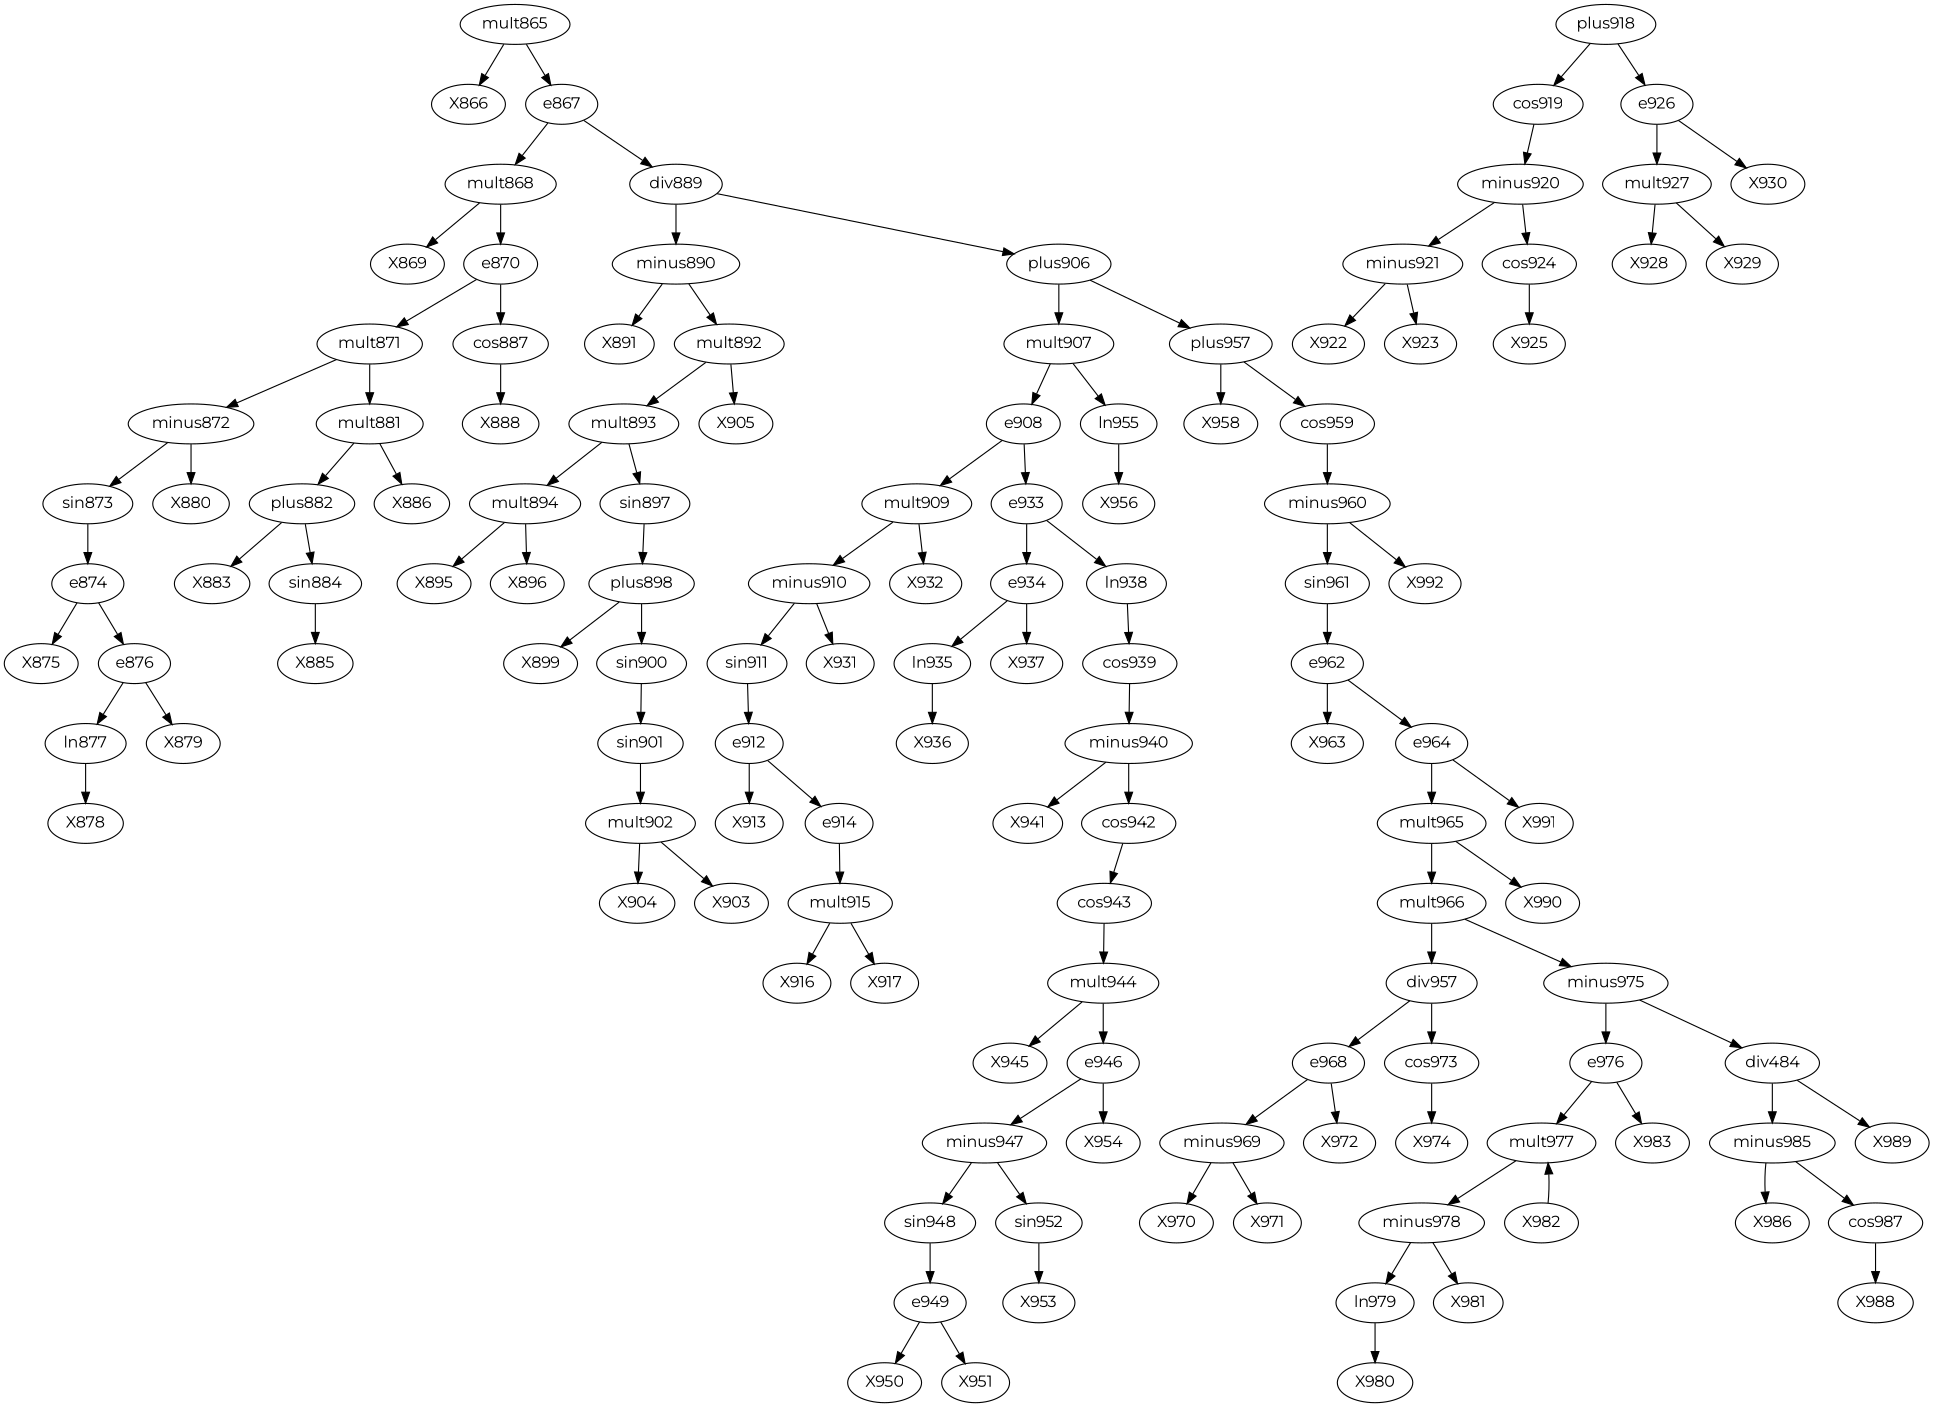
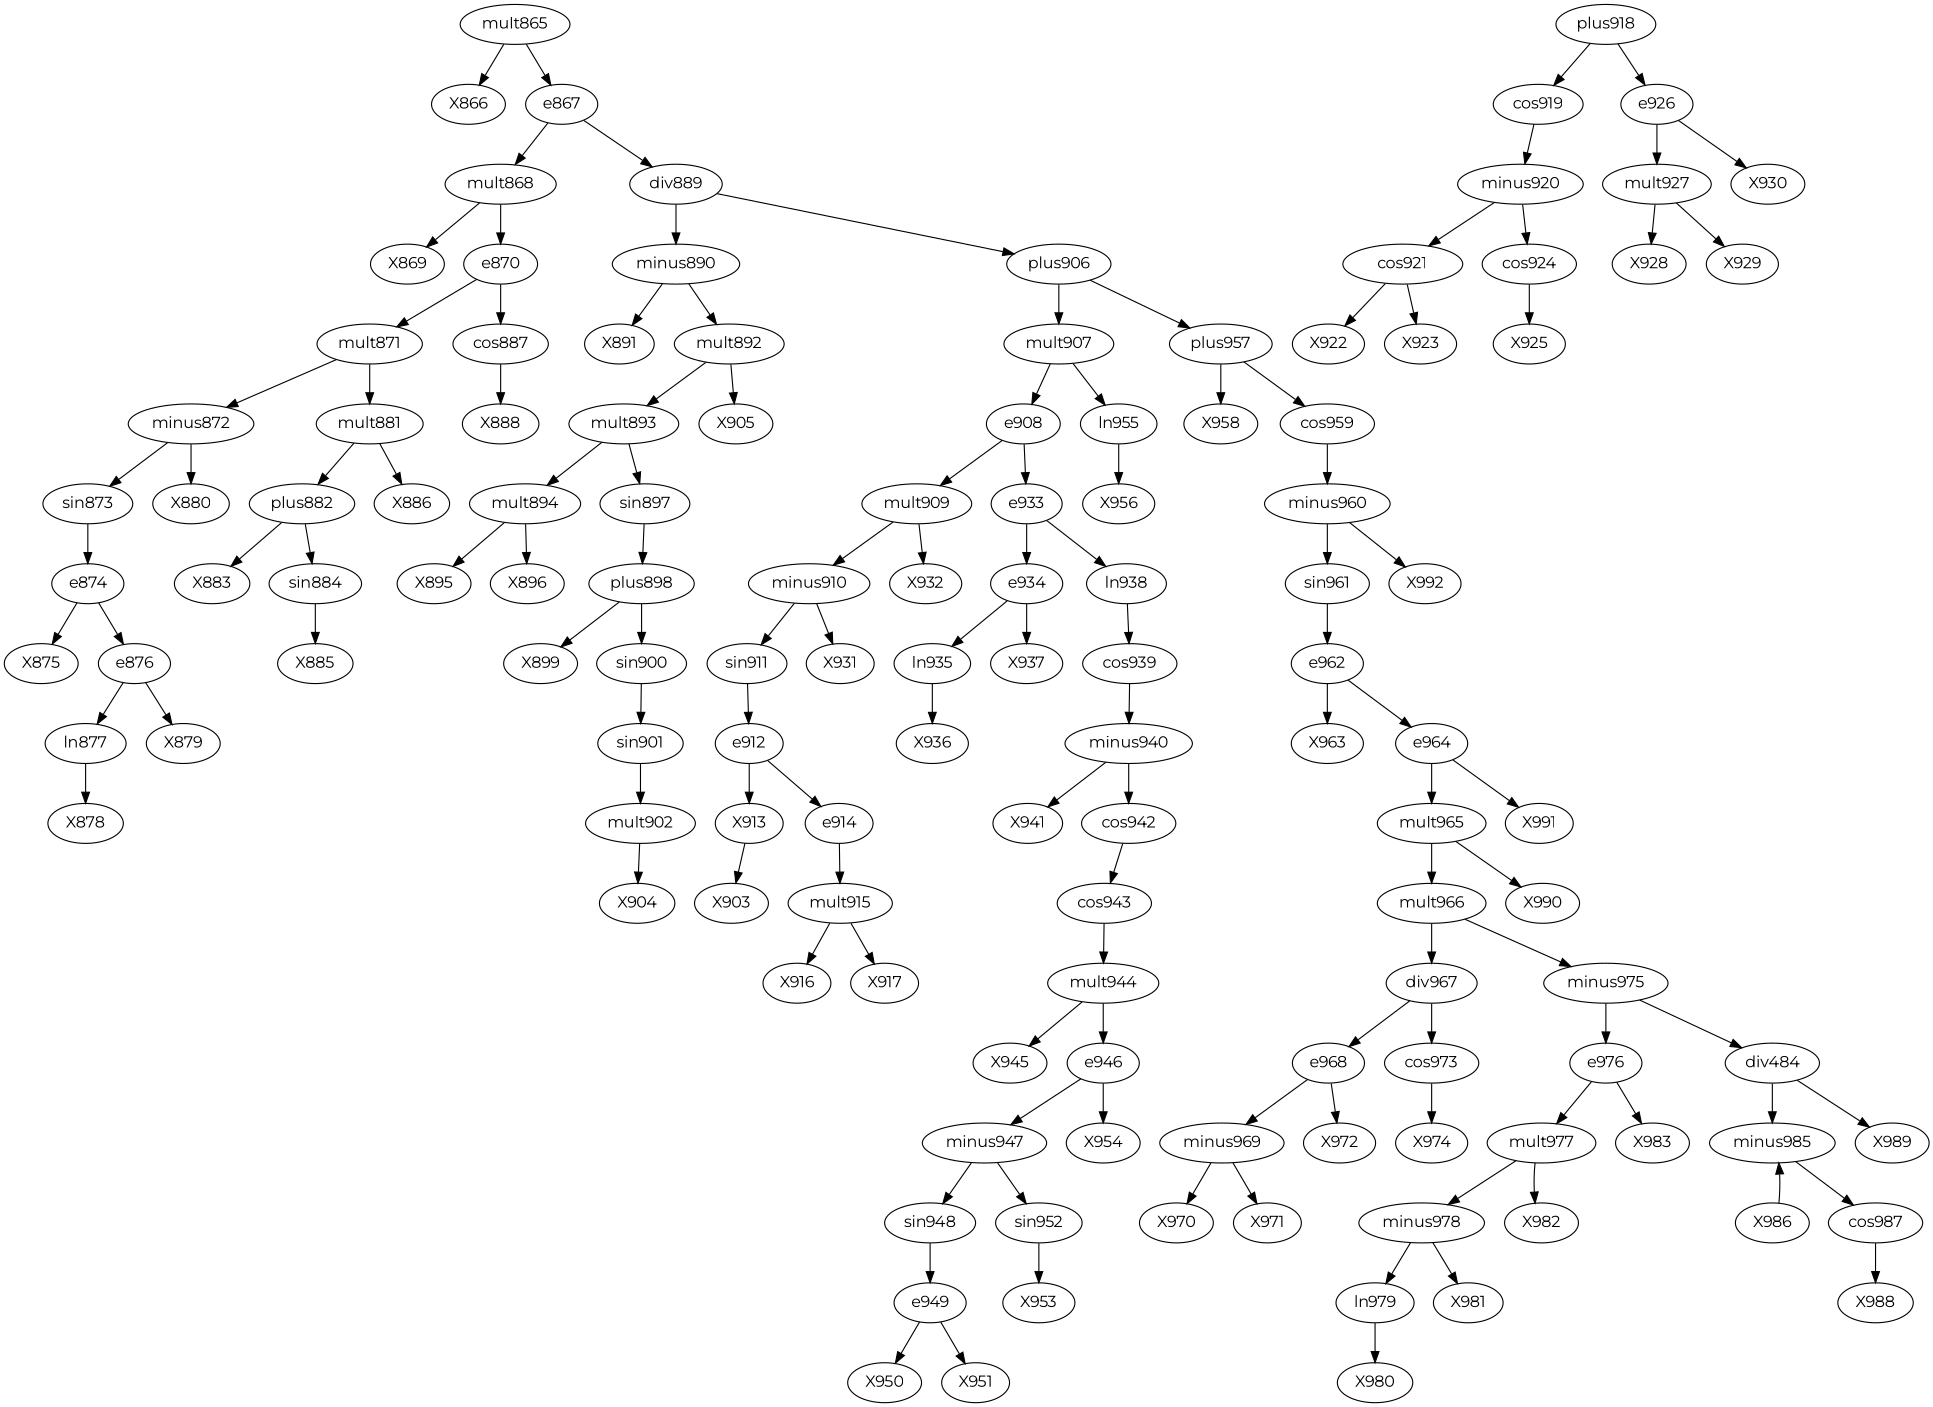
node "minus921": label "minus921" -> "cos921"
edge "mult902" -> "X903": now "X913" -> "X903"
node "div957": label "div957" -> "div967"
edge "minus985" -> "X986": reversed
edge "X982" -> "mult977": reversed
